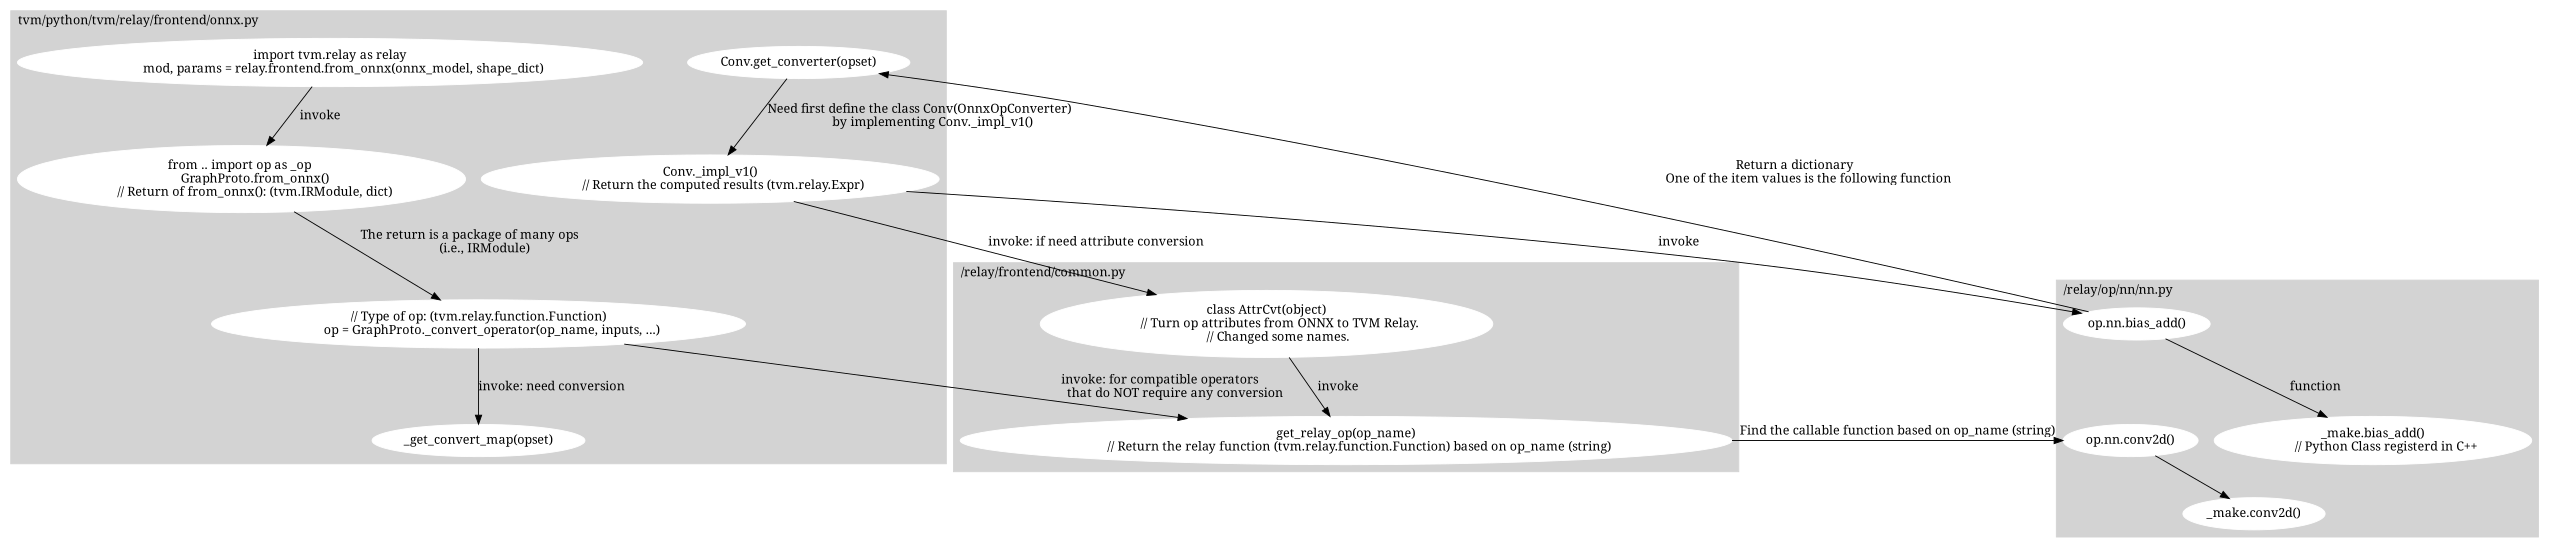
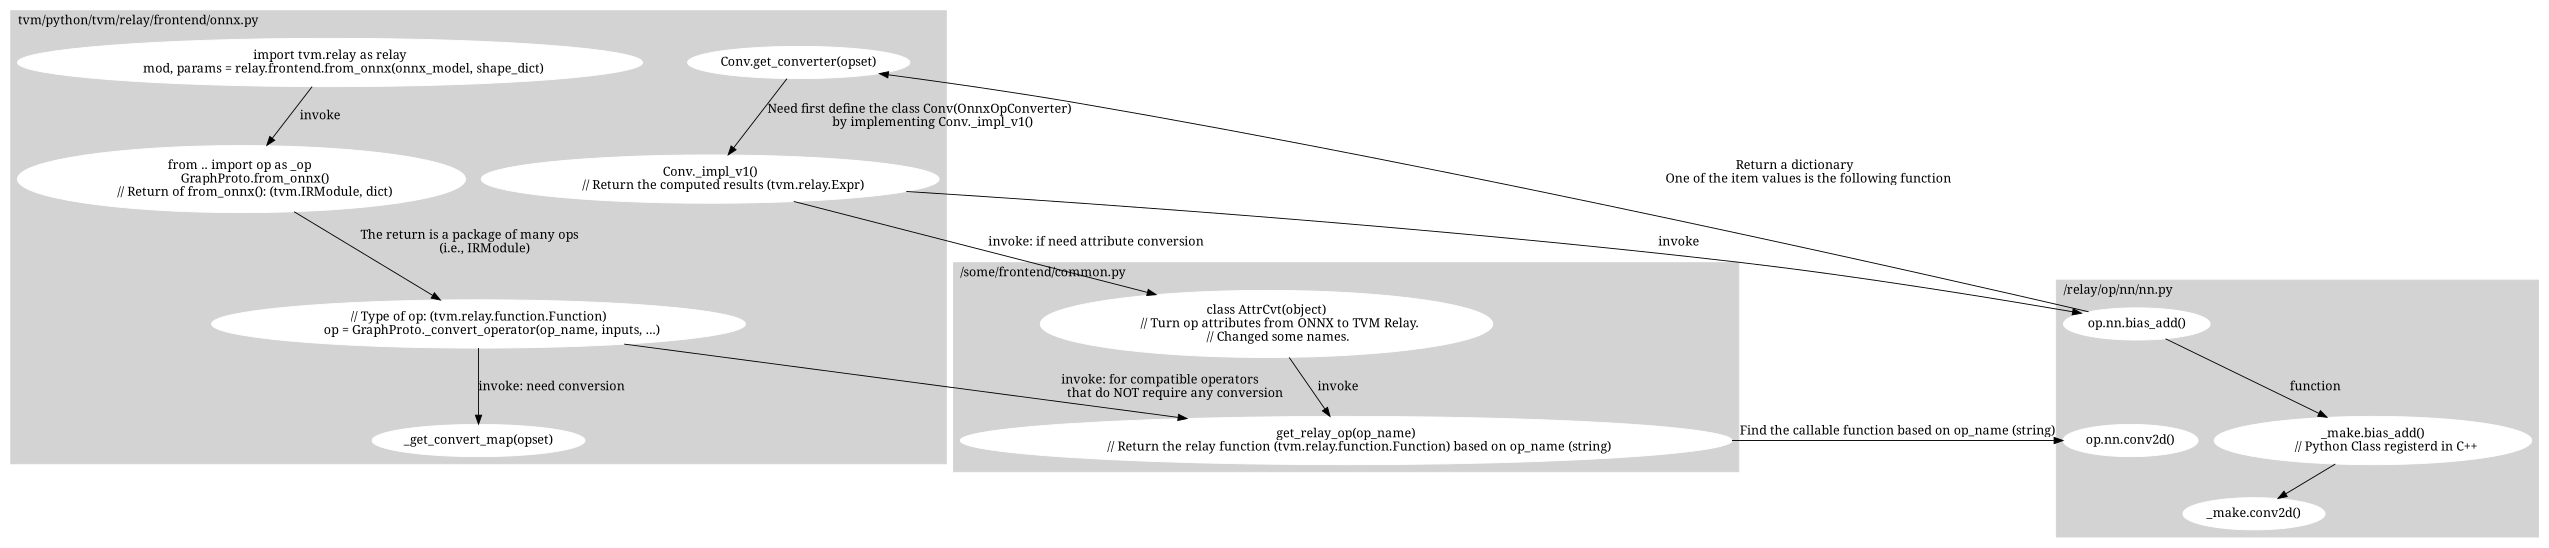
cluster "/relay/frontend/common.py": label "/relay/frontend/common.py" -> "/some/frontend/common.py"
edge "op.nn.conv2d()" -> "_make.conv2d()": now "_make.bias_add() // Python Class registerd in C++" -> "_make.conv2d()"
